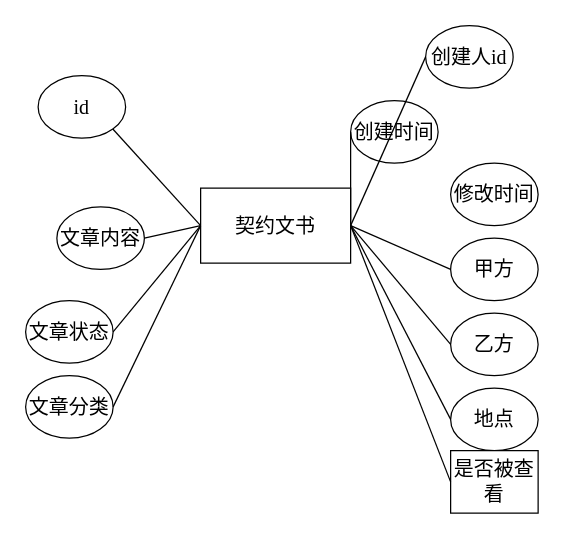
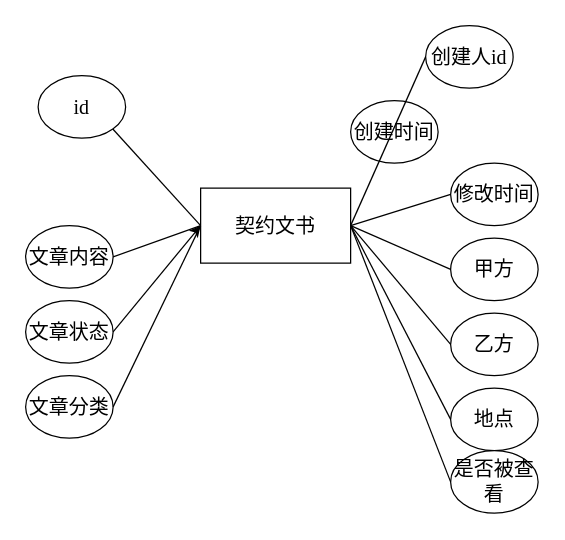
edge "创建时间" -- "契约文书": removed
edge "修改时间" -- "契约文书": added
node "文章内容": moved (101, 238) -> (69, 257)
edge "契约文书" -- "文章状态": arrowhead none -> classic
node "是否被查看": shape rectangle -> ellipse
